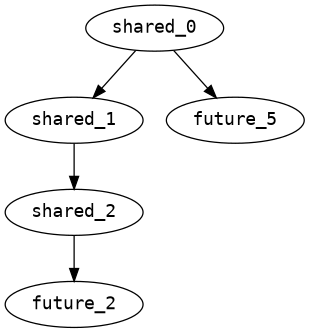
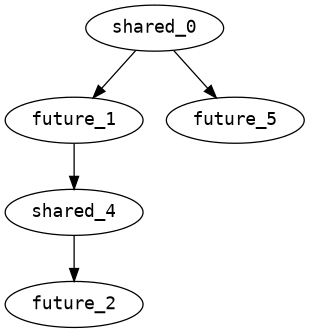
node "shared_1": label "shared_1" -> "future_1"
node "shared_2": label "shared_2" -> "shared_4"
